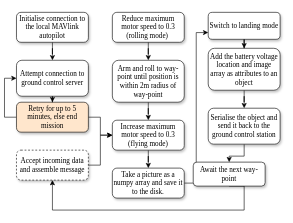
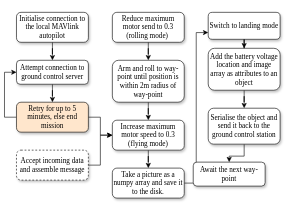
node "Reduce maximum motor speed to 0.3 (rolling mode)": label "Reduce maximum motor speed to 0.3 (rolling mode)" -> "Reduce maximum motor send to 0.3 (rolling mode)"
node "Attempt connection to ground control server": size 72x36 -> 72x24
edge "Await the next way-point" -> "Accept incoming data and assemble message": removed
